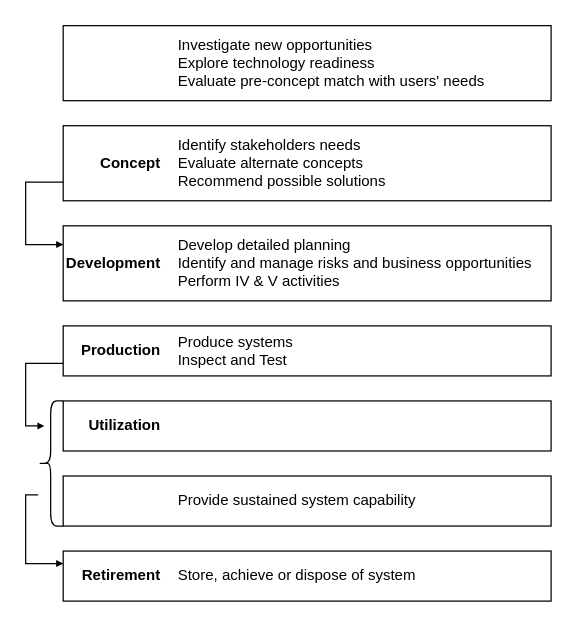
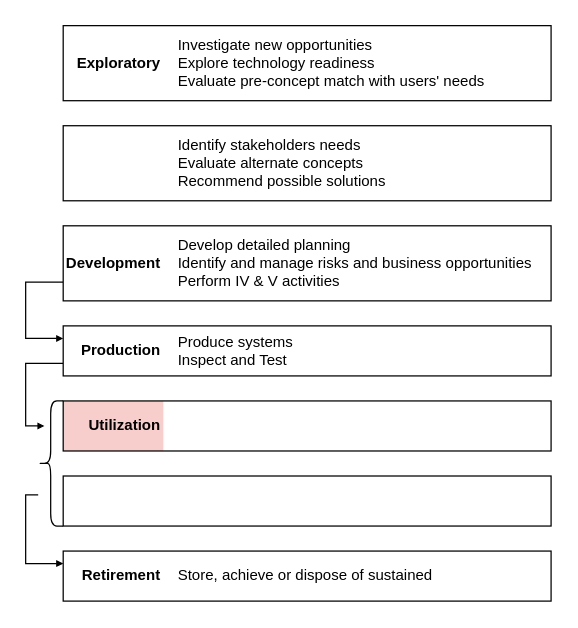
node "Exploratory": added
node "Concept": removed
edge "Concept" -> "Development": removed
edge "Development" -> "Production": added
node "Utilization": fillcolor #ffffff -> #f8cecc
node "Provide sustained system capability": removed
node "Store, achieve or dispose of system": label "Store, achieve or dispose of system" -> "Store, achieve or dispose of sustained"
